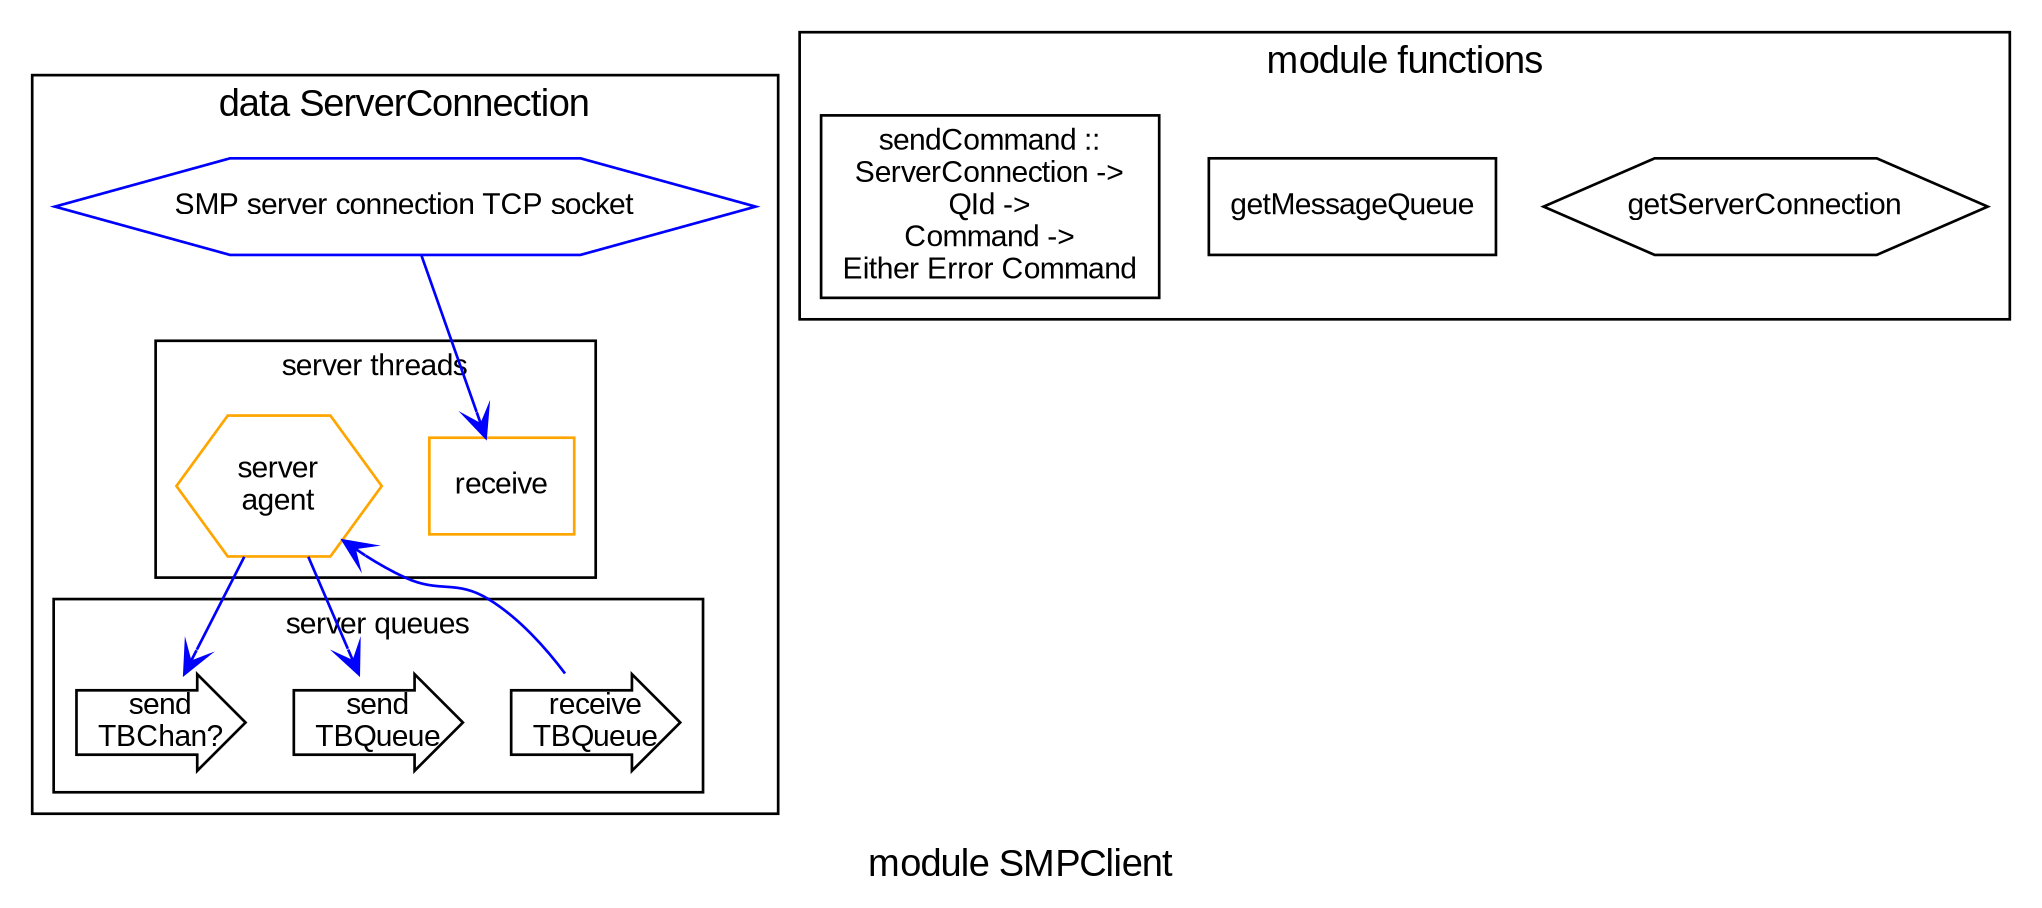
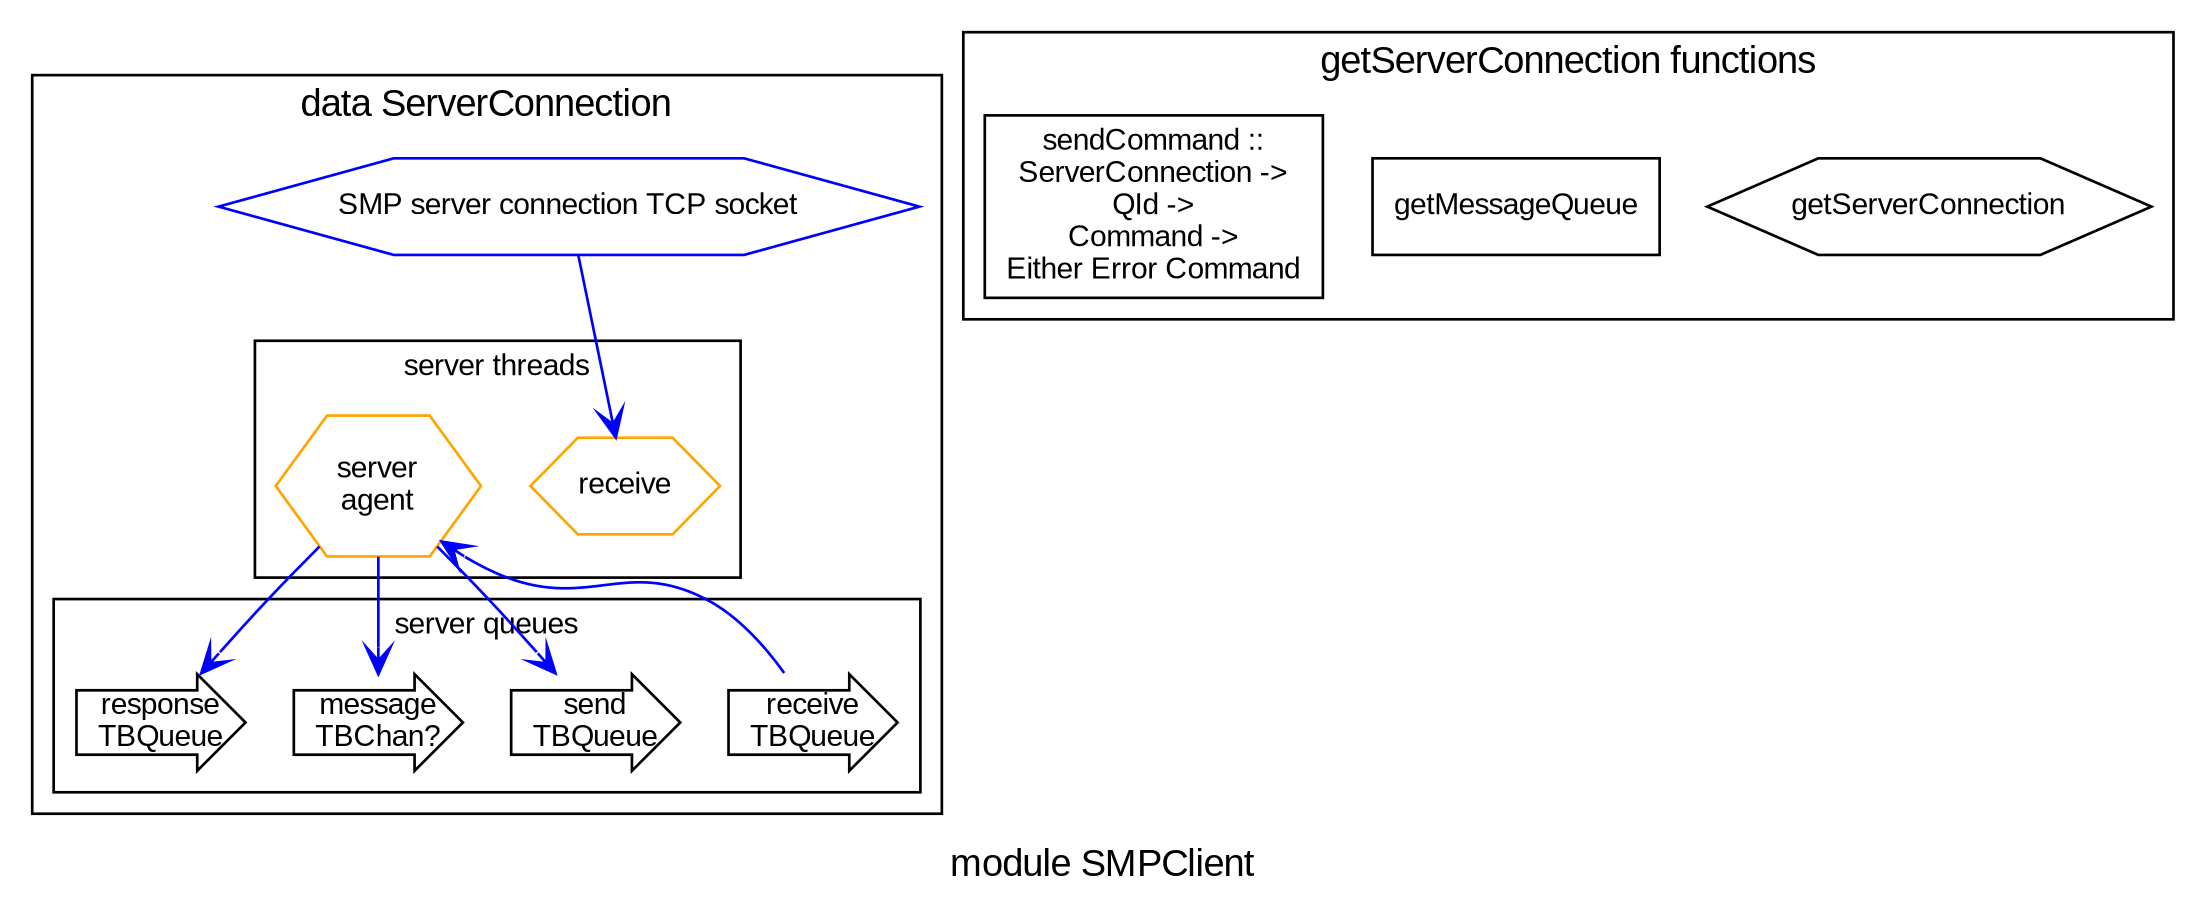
cluster "module functions": label "module functions" -> "getServerConnection functions"
node "receive": shape box -> hexagon
node "response TBQueue": added
node "send TBChan?": label "send TBChan?" -> "message TBChan?"
